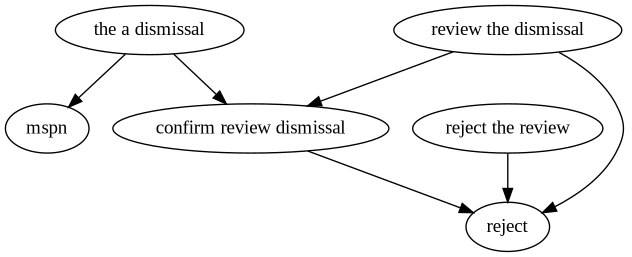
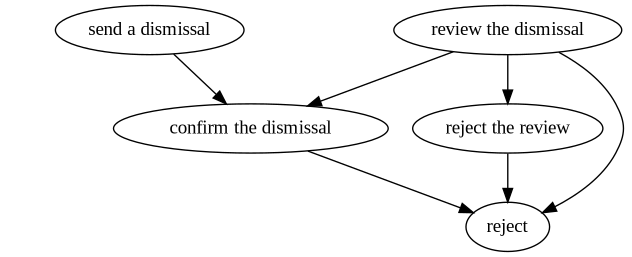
node "the a dismissal": label "the a dismissal" -> "send a dismissal"
edge "review the dismissal" -> "reject the review": added
node "mspn": removed
node "confirm review dismissal": label "confirm review dismissal" -> "confirm the dismissal"
